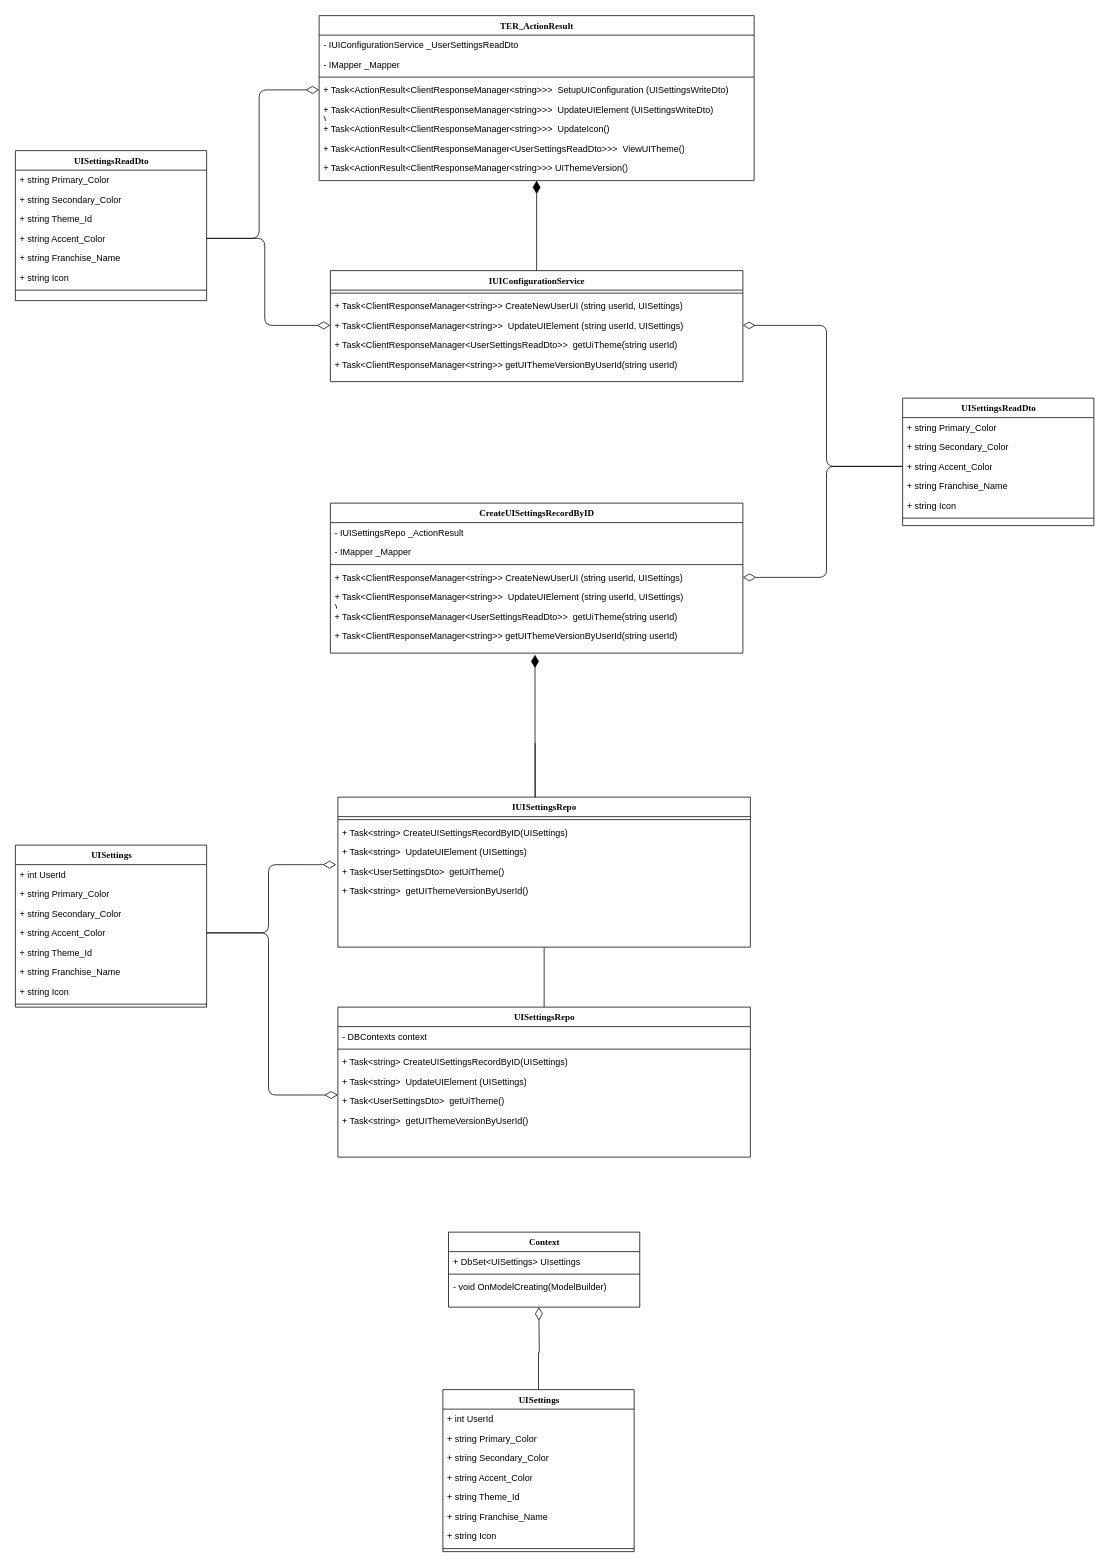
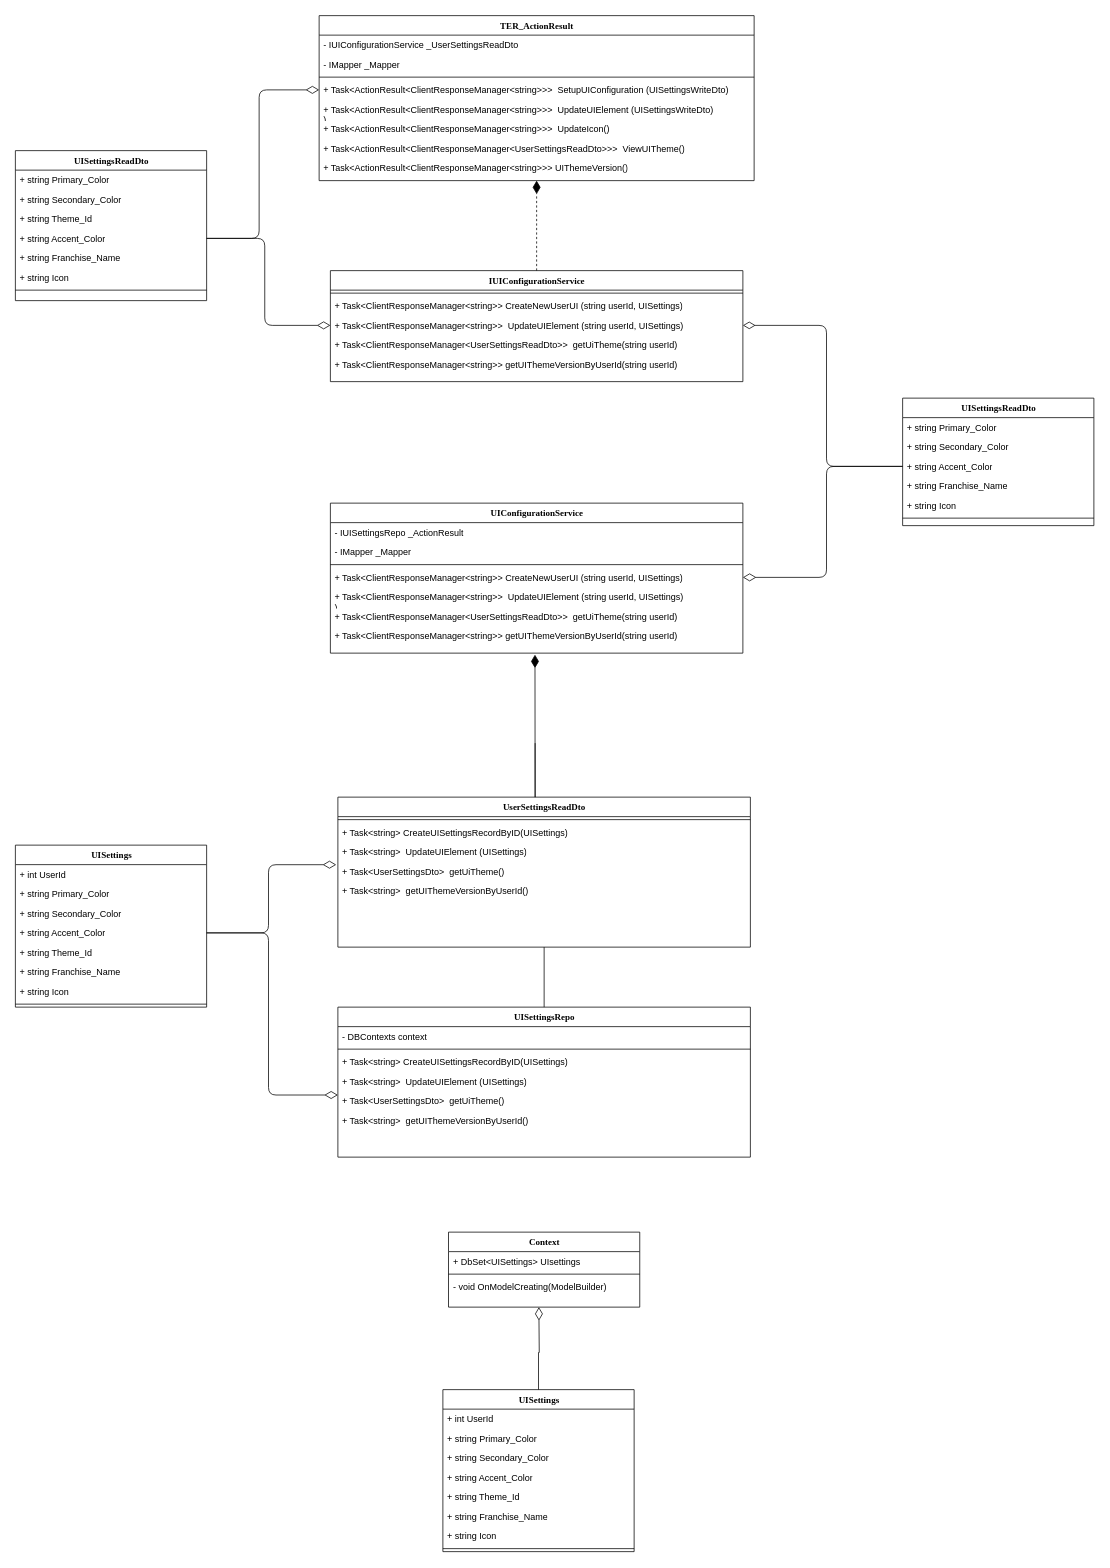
edge "IUIConfigurationService" -> "TER_ActionResult": style solid -> dashed
node "CreateUISettingsRecordByID": label "CreateUISettingsRecordByID" -> "UIConfigurationService"
node "IUISettingsRepo": label "IUISettingsRepo" -> "UserSettingsReadDto"
